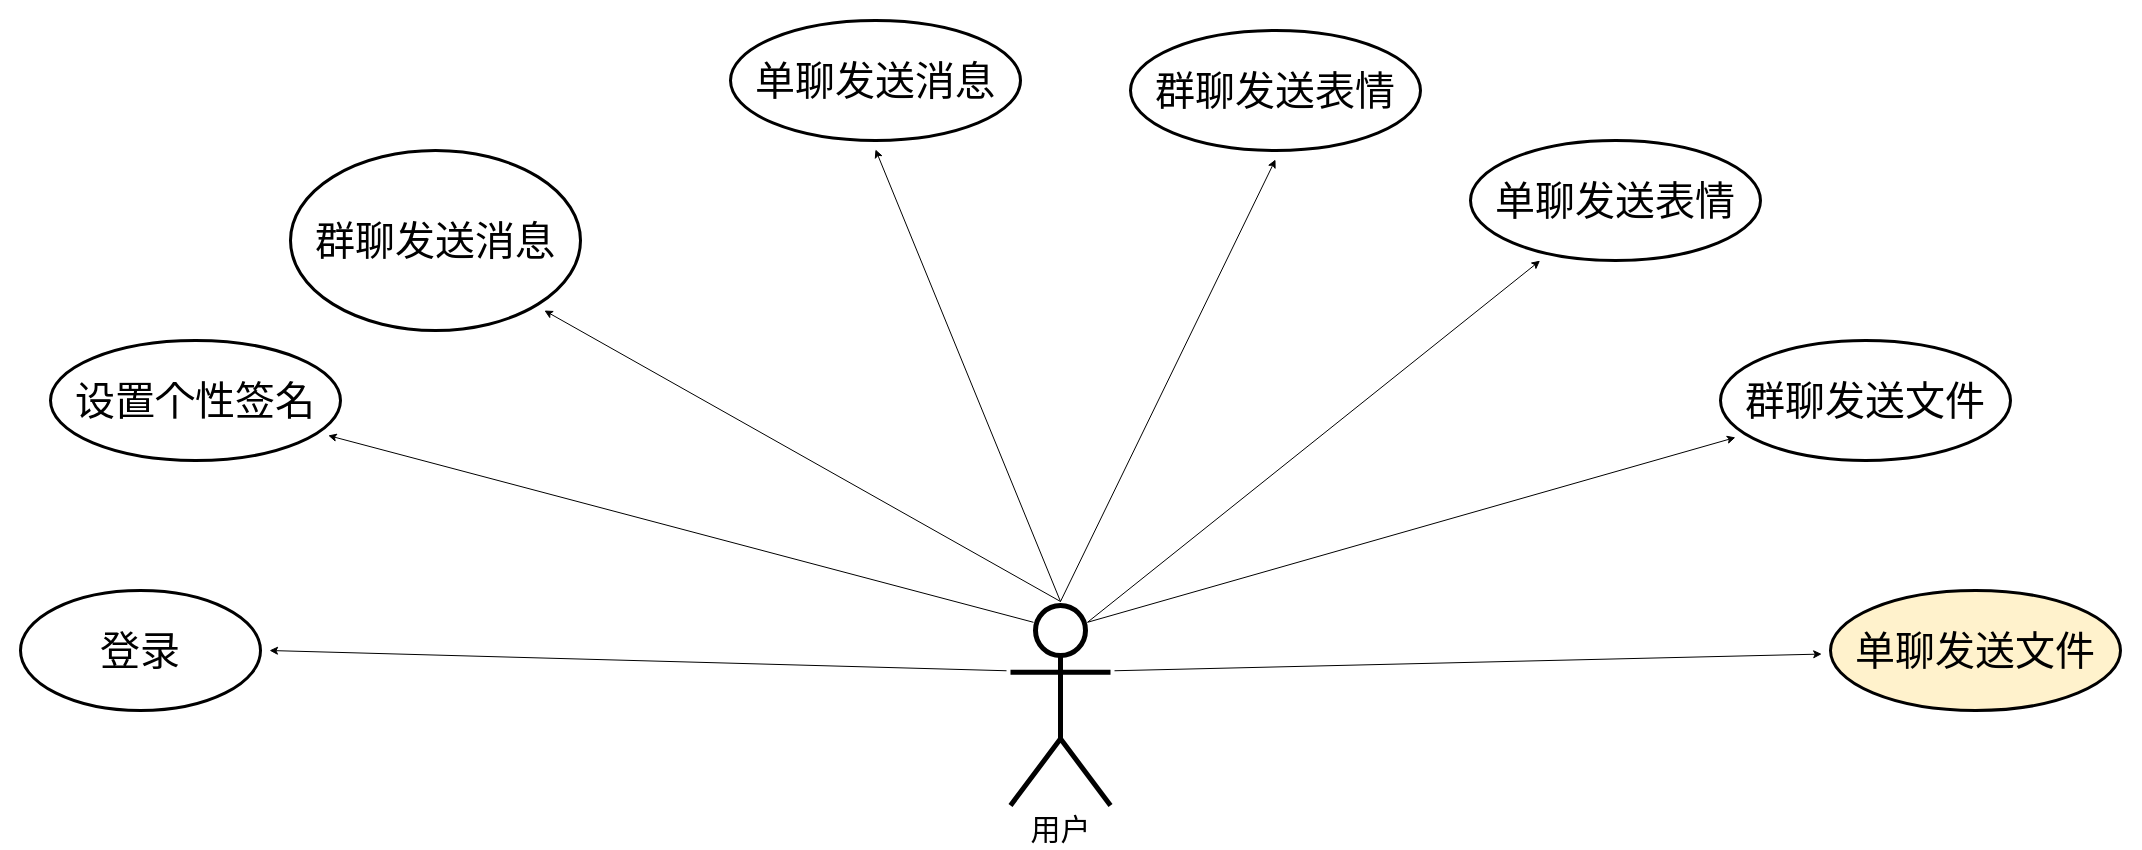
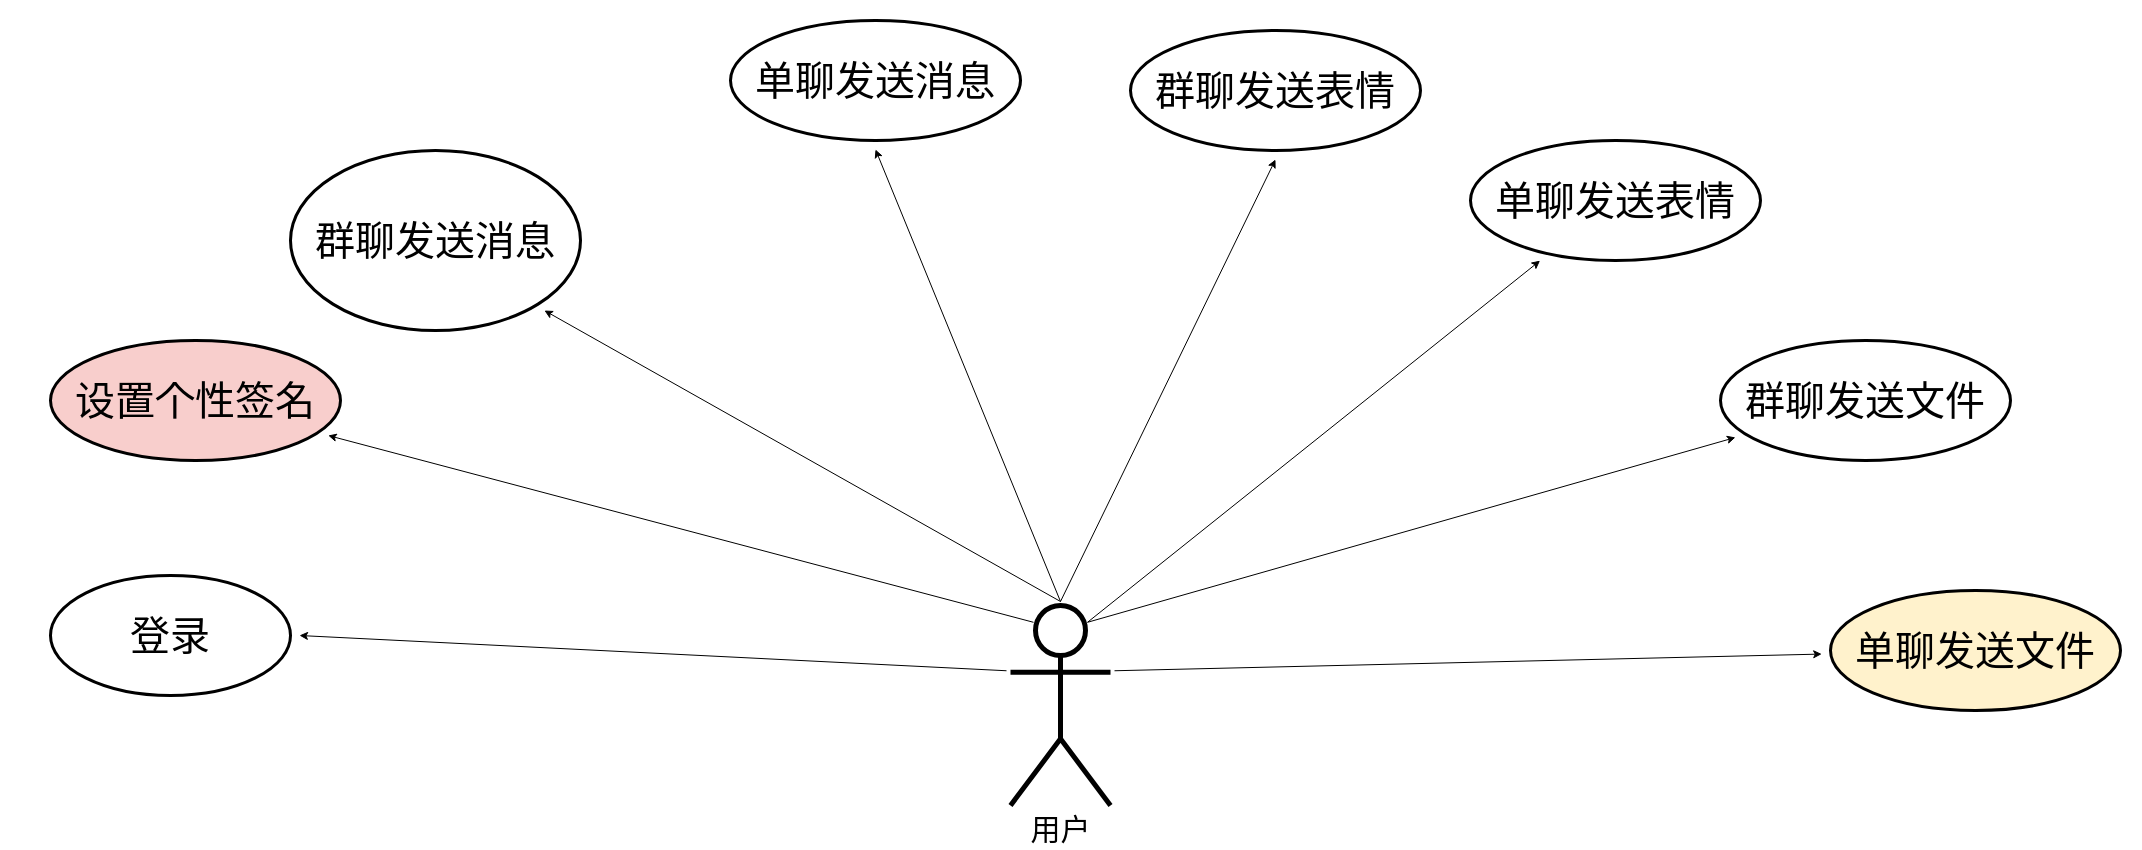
node "设置个性签名": fillcolor #ffffff -> #f8cecc
node "登录": moved (141, 651) -> (171, 636)
